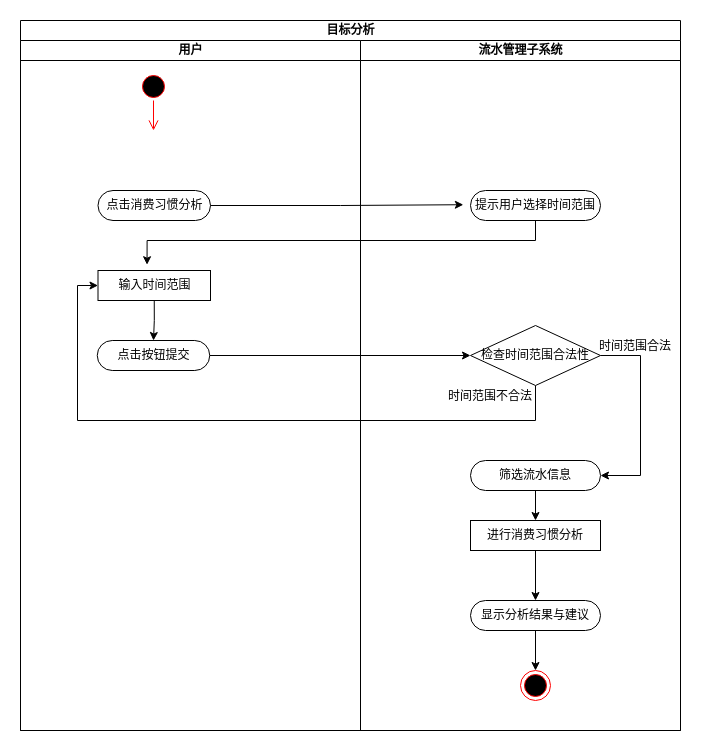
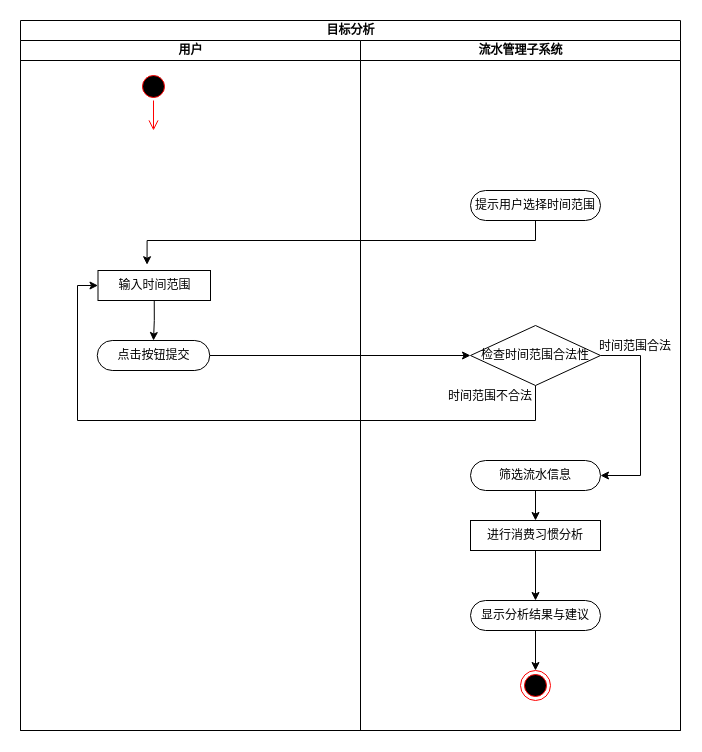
node "点击消费习惯分析": removed
edge "点击消费习惯分析" -> "提示用户选择时间范围": removed
